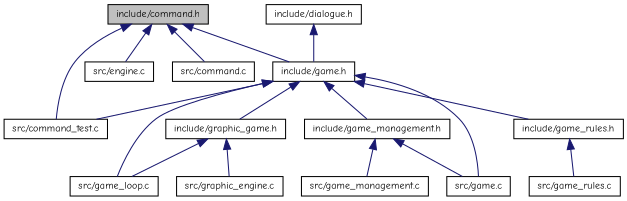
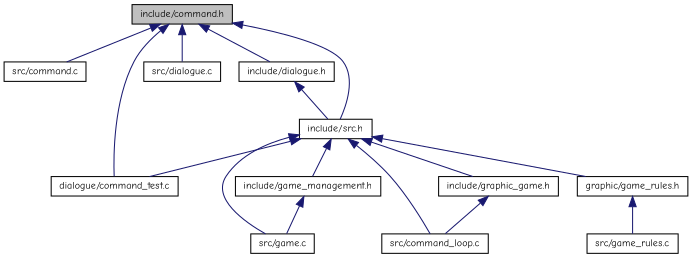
edge "include/dialogue.h" -> "include/command.h": added
node "src/engine.c": label "src/engine.c" -> "src/dialogue.c"
node "include/game.h": label "include/game.h" -> "include/src.h"
node "src/command_test.c": label "src/command_test.c" -> "dialogue/command_test.c"
node "include/game_rules.h": label "include/game_rules.h" -> "graphic/game_rules.h"
node "src/game_loop.c": label "src/game_loop.c" -> "src/command_loop.c"
node "src/graphic_engine.c": removed
node "src/game_management.c": removed
